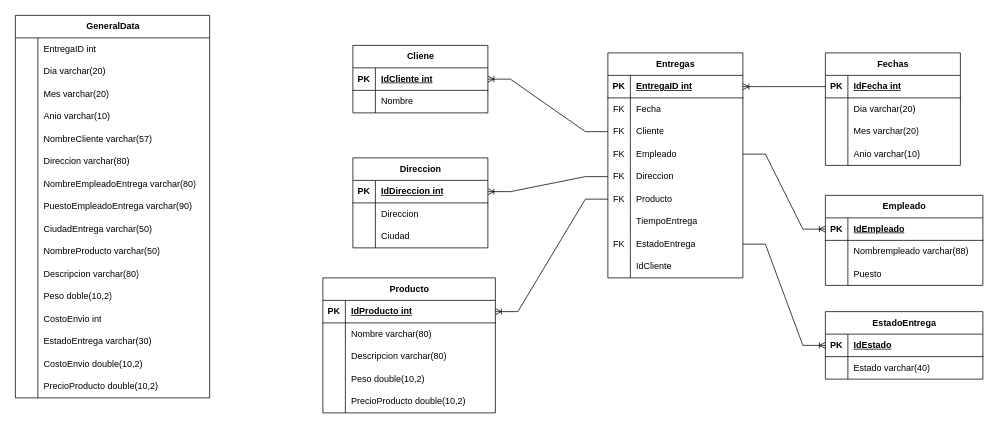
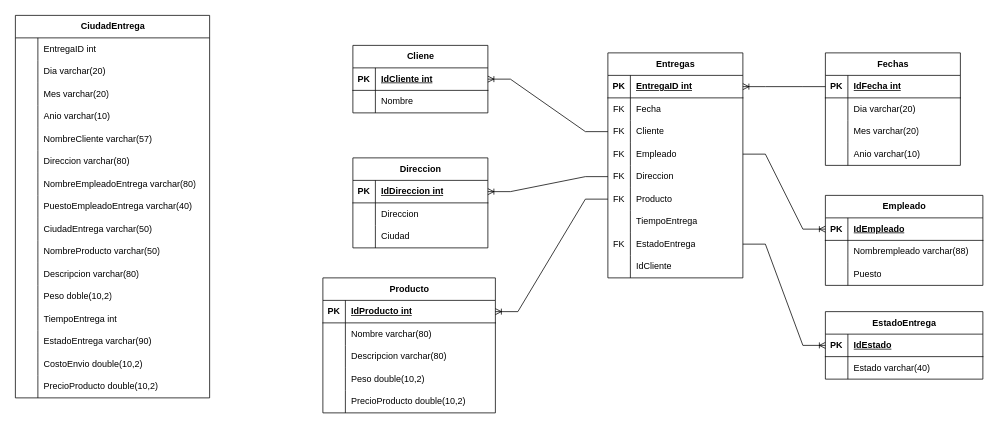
node "GeneralData": label "GeneralData" -> "CiudadEntrega"
node "PuestoEmpleadoEntrega varchar(90)": label "PuestoEmpleadoEntrega varchar(90)" -> "PuestoEmpleadoEntrega varchar(40)"
node "CostoEnvio int": label "CostoEnvio int" -> "TiempoEntrega int"
node "EstadoEntrega varchar(30)": label "EstadoEntrega varchar(30)" -> "EstadoEntrega varchar(90)"
